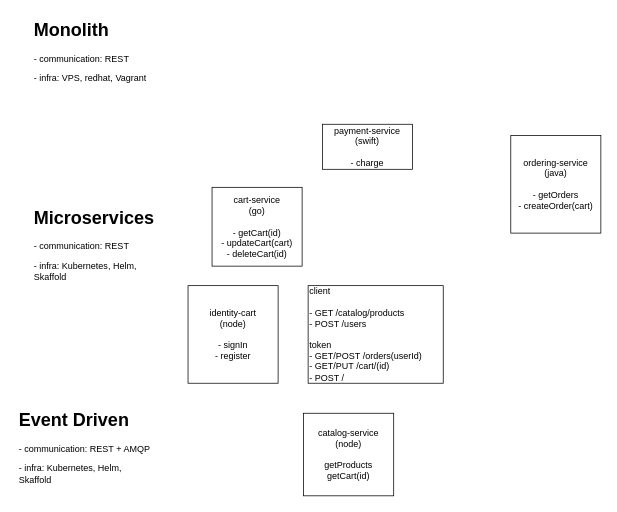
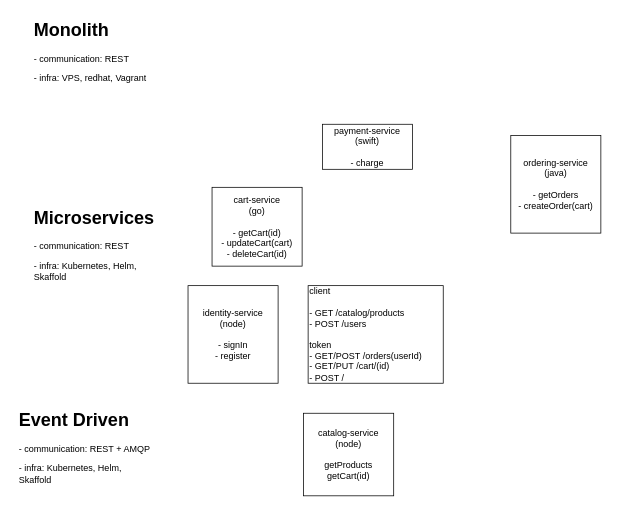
node "identity-cart (node) - signIn - register": label "identity-cart (node) - signIn - register" -> "identity-service (node) - signIn - register"
